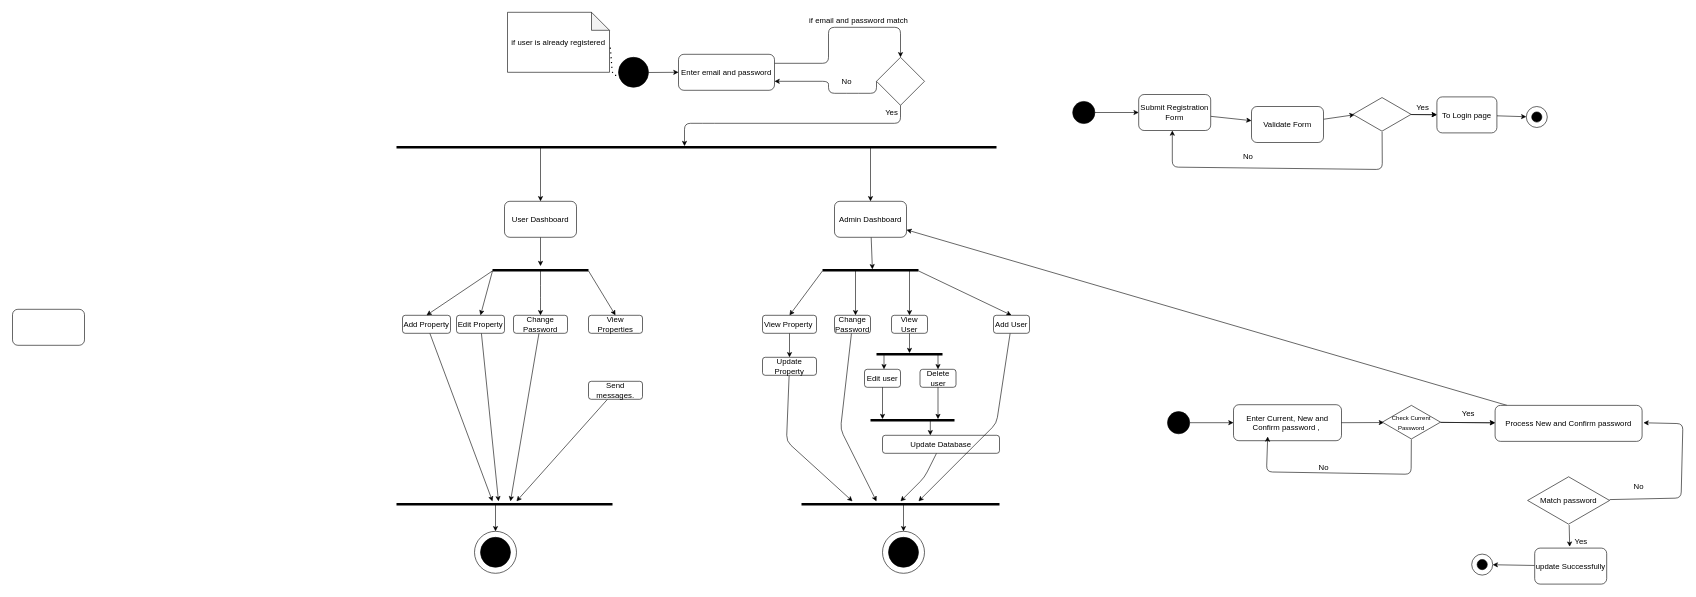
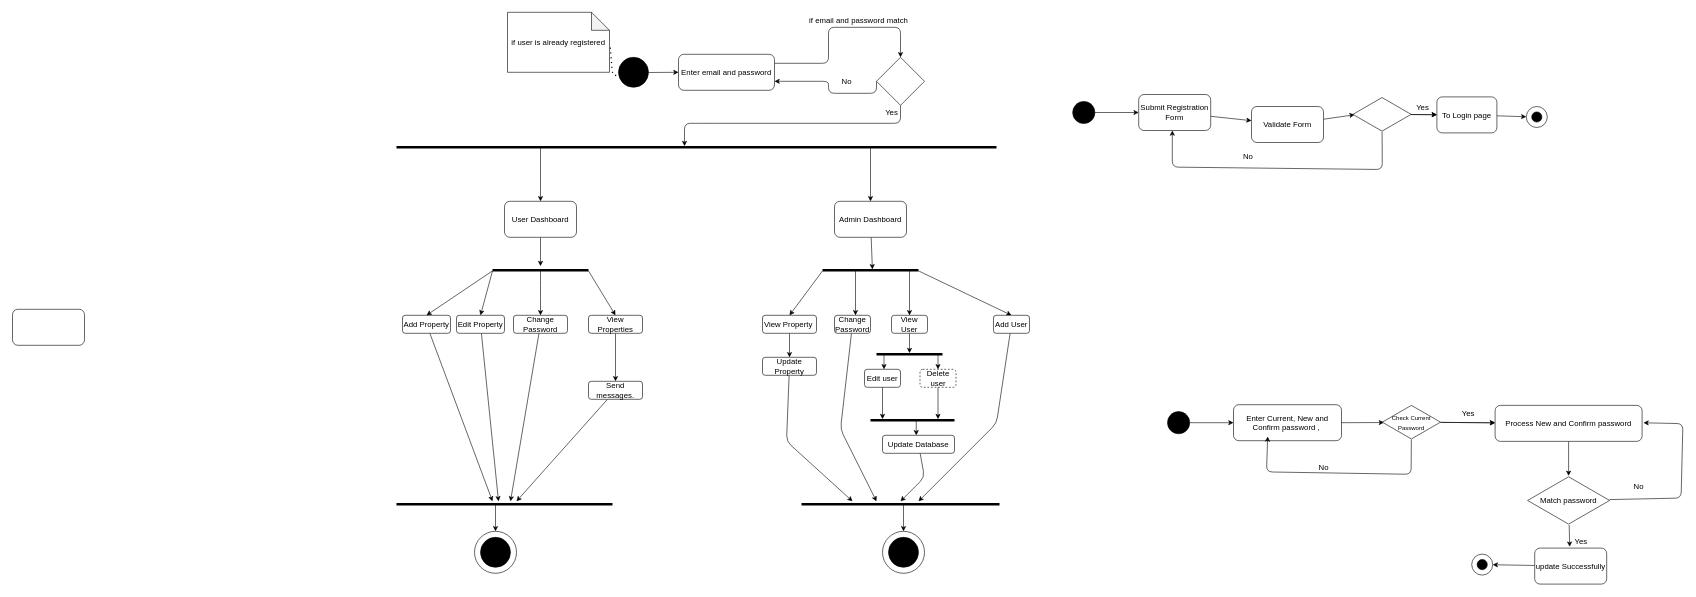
edge "Process New and Confirm password" -> "Admin Dashboard": now "Process New and Confirm password" -> "Match password"
edge "View Properties" -> "Send messages.": added
node "Delete user": style solid -> dashed
node "Update Database": size 117x18 -> 72x18
